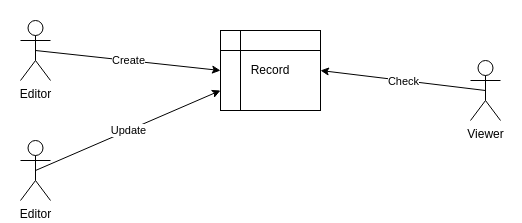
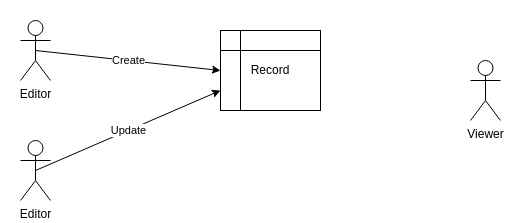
edge "Viewer" -> "Record": removed, label "Check"
